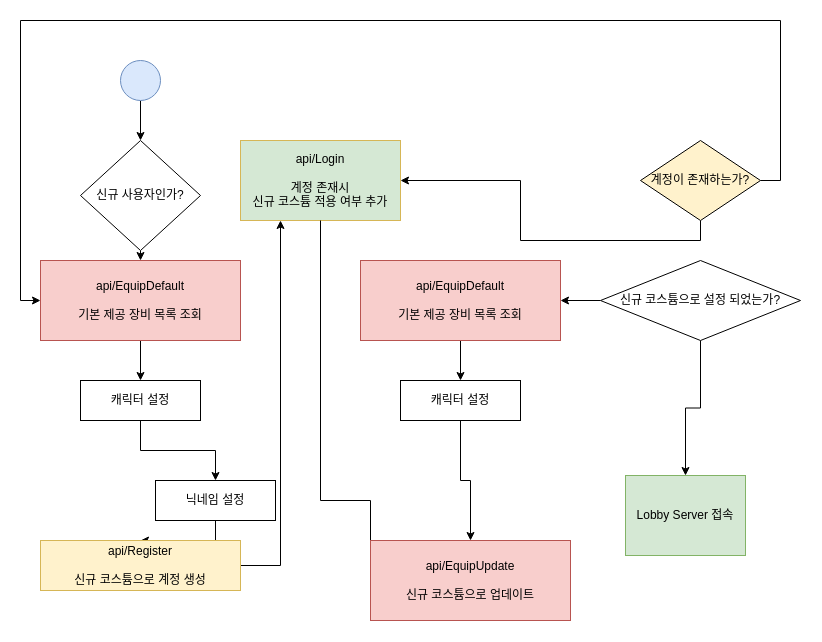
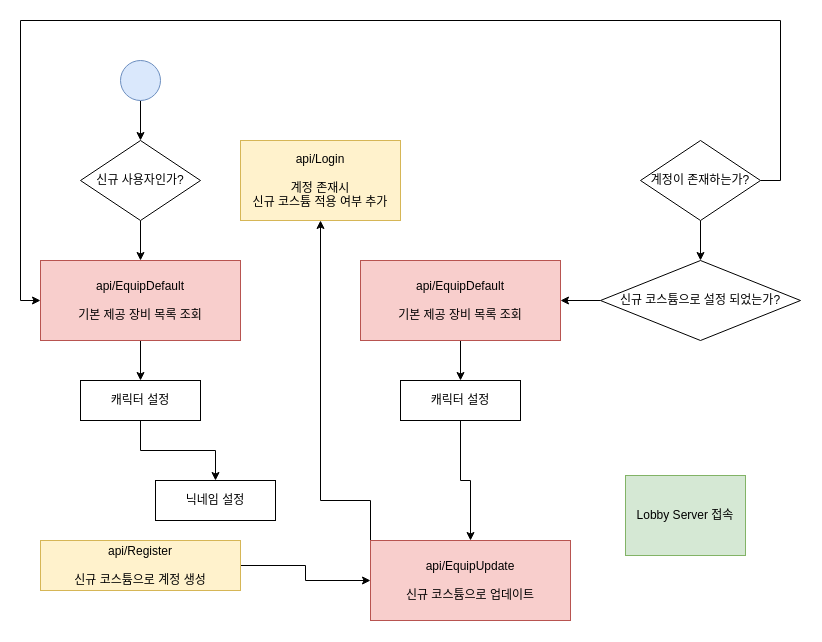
node "api/Login 계정 존재시 신규 코스튬 적용 여부 추가": fillcolor #d5e8d4 -> #fff2cc
node "계정이 존재하는가?": fillcolor #fff2cc -> #ffffff
node "신규 사용자인가?": size 120x110 -> 120x80
edge "api/Login 계정 존재시 신규 코스튬 적용 여부 추가" -- "api/EquipUpdate 신규 코스튬으로 업데이트": arrowhead none -> classic
edge "계정이 존재하는가?" -> "api/Login 계정 존재시 신규 코스튬 적용 여부 추가": now "계정이 존재하는가?" -> "신규 코스튬으로 설정 되었는가?"
edge "api/Register 신규 코스튬으로 계정 생성" -> "api/Login 계정 존재시 신규 코스튬 적용 여부 추가": now "api/Register 신규 코스튬으로 계정 생성" -> "api/EquipUpdate 신규 코스튬으로 업데이트"
edge "신규 코스튬으로 설정 되었는가?" -> "Lobby Server 접속": removed
edge "닉네임 설정" -> "api/Register 신규 코스튬으로 계정 생성": removed
